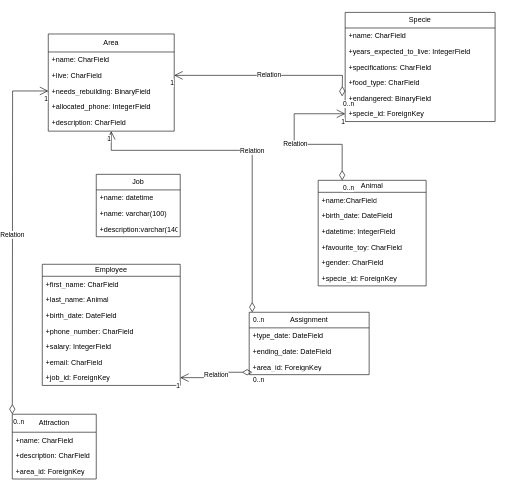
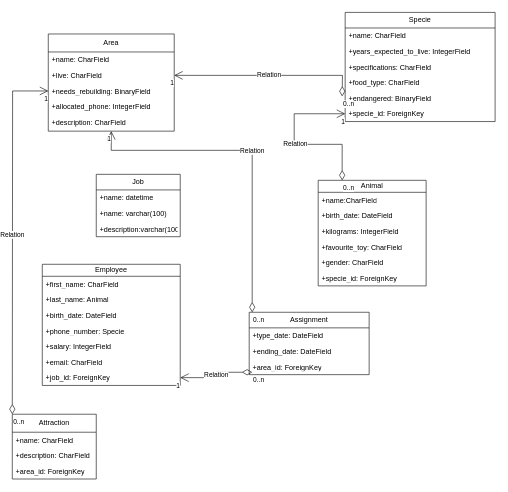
node "+datetime: IntegerField": label "+datetime: IntegerField" -> "+kilograms: IntegerField"
node "+description:varchar(140)": label "+description:varchar(140)" -> "+description:varchar(100)"
node "+phone_number: CharField": label "+phone_number: CharField" -> "+phone_number: Specie"
